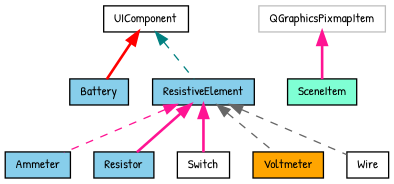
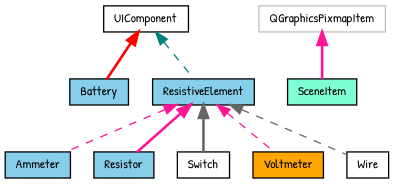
edge "Voltmeter" -> "ResistiveElement": color gray40 -> deeppink
edge "Switch" -> "ResistiveElement": color deeppink -> gray40
